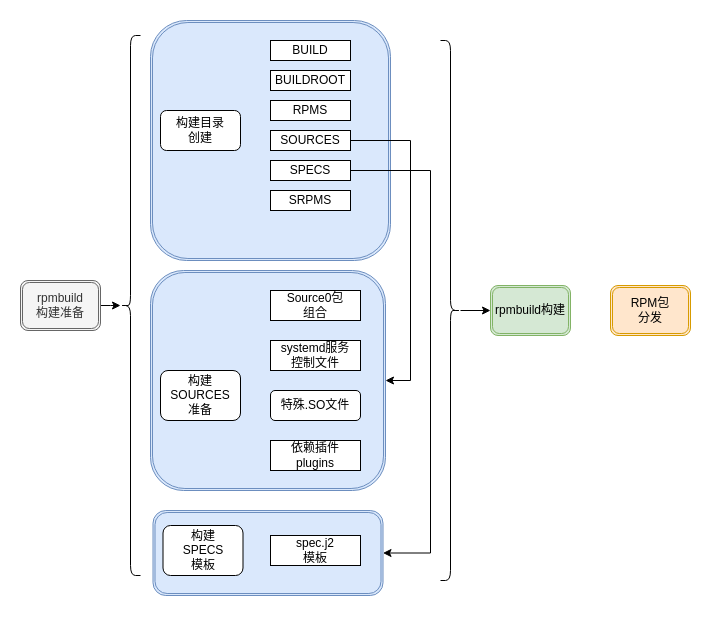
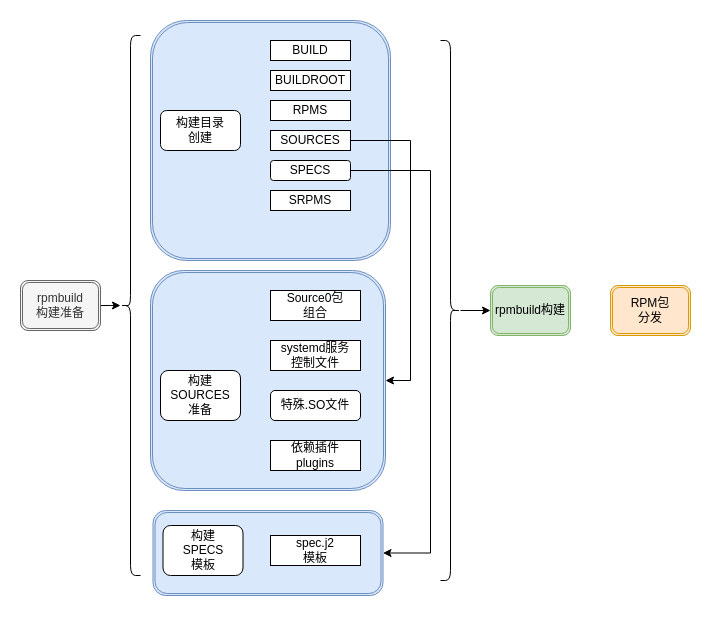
node "SPECS": shape rectangle -> rounded rectangle
